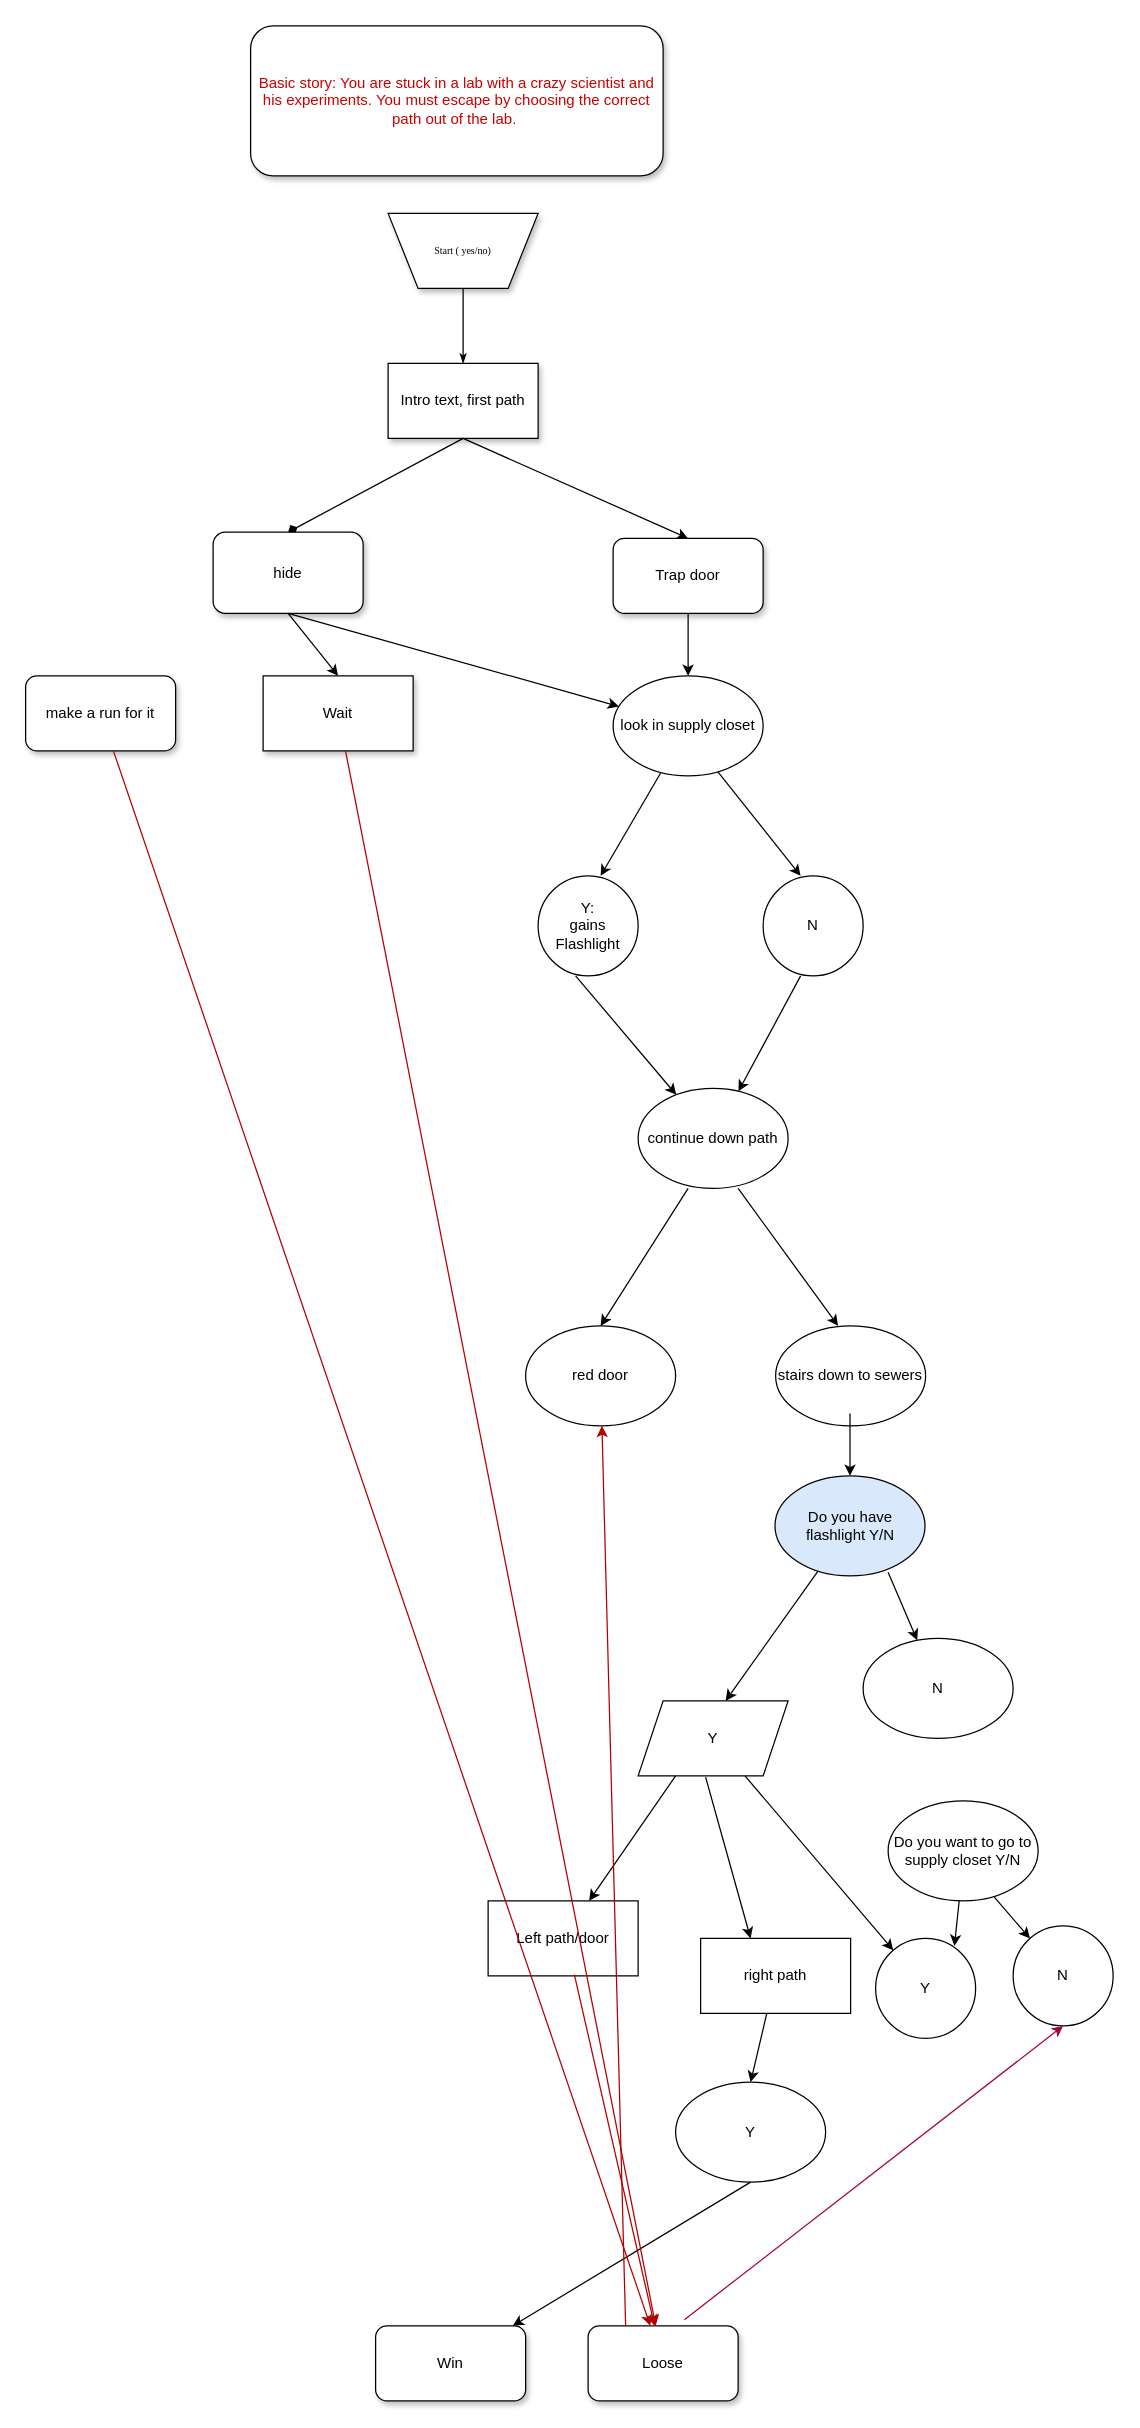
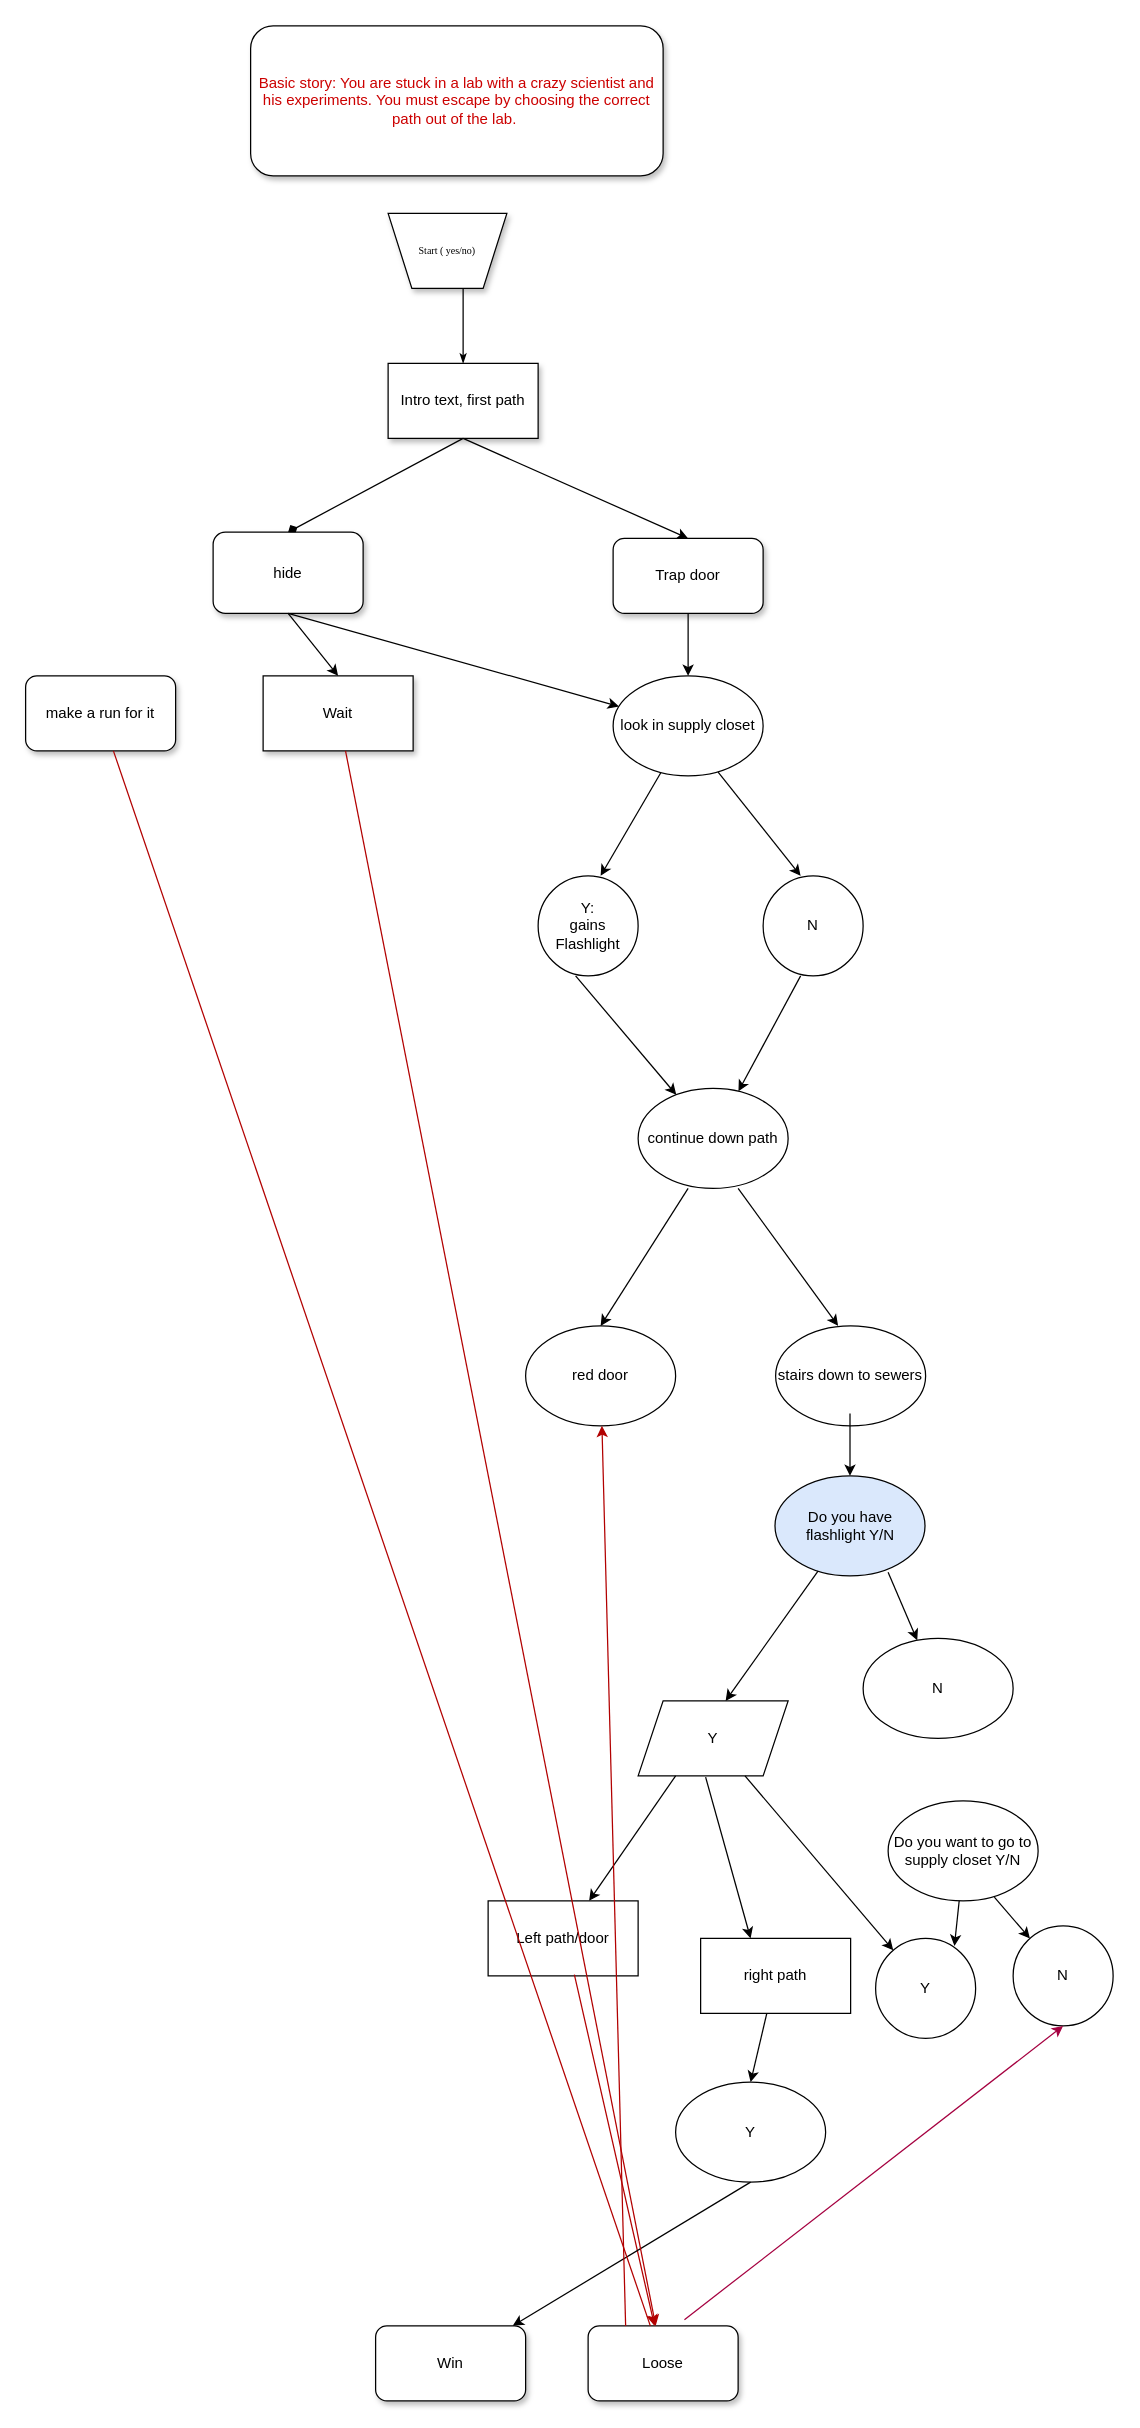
node "Start ( yes/no)": size 150x75 -> 119x75
edge "make a run for it" -> "Loose": arrowhead classic -> none
